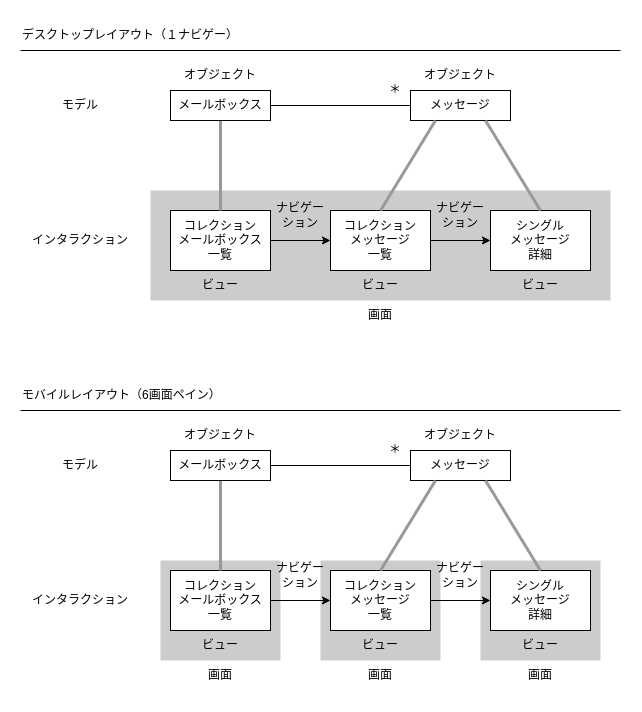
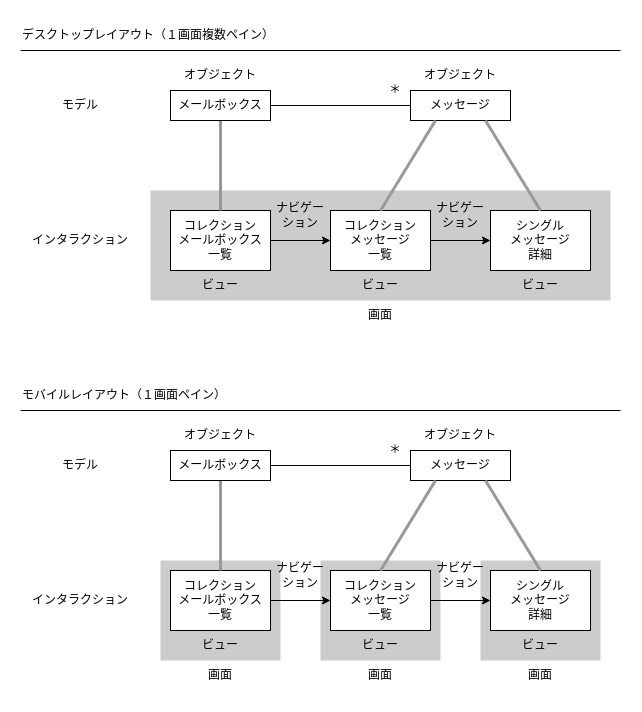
node "デスクトップレイアウト（１ナビゲー）": label "デスクトップレイアウト（１ナビゲー）" -> "デスクトップレイアウト（１画面複数ペイン）"
node "モバイルレイアウト（6画面ペイン）": label "モバイルレイアウト（6画面ペイン）" -> "モバイルレイアウト（１画面ペイン）"
